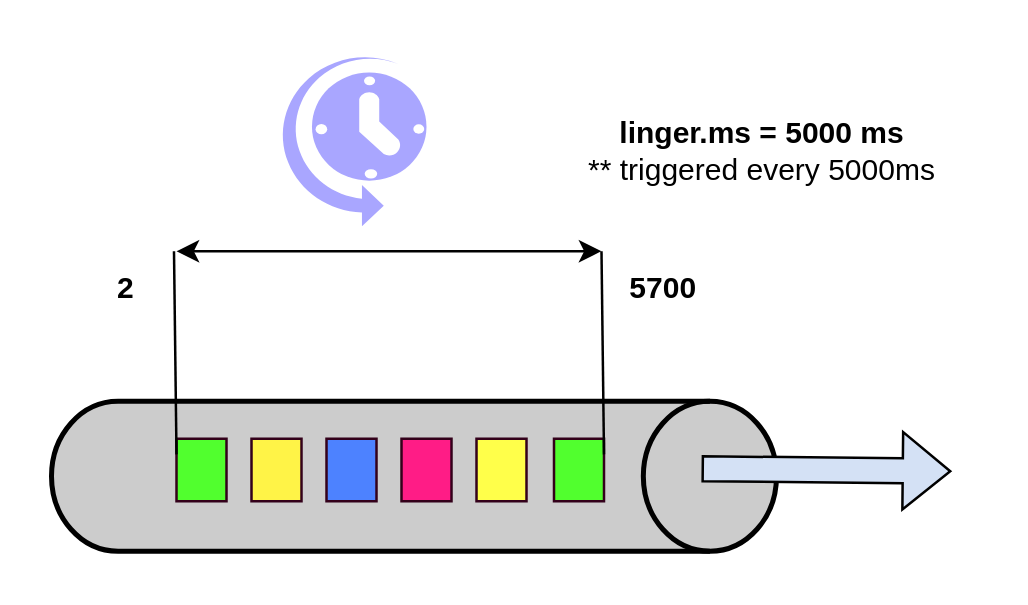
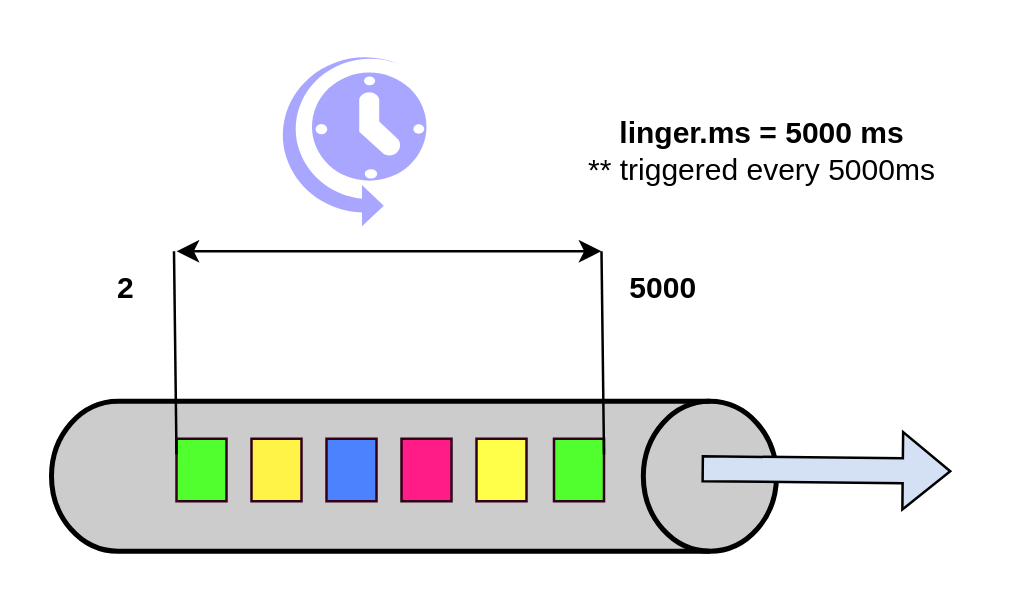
node "5700": label "5700" -> "5000"
